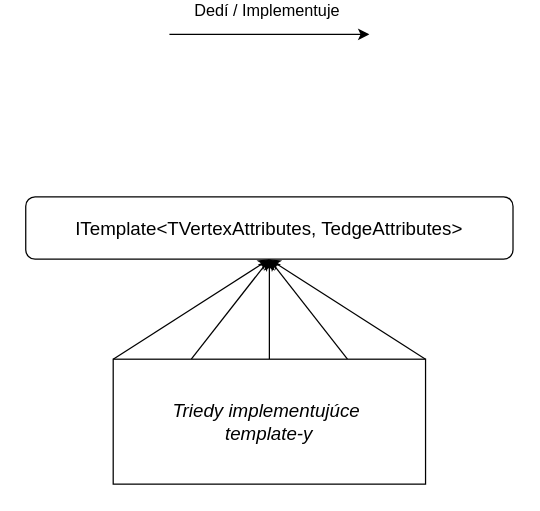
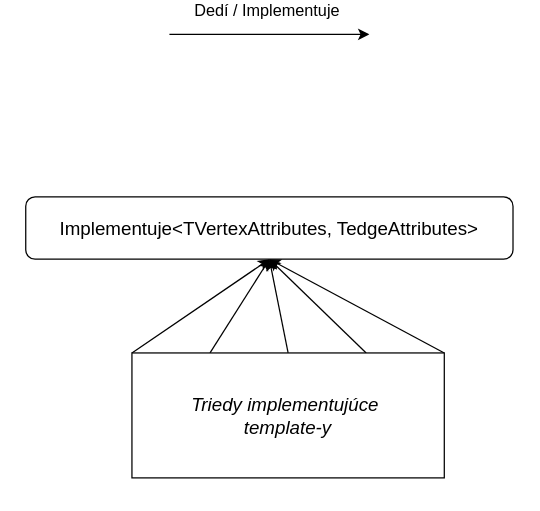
node "ITemplate<TVertexAttributes, TedgeAttributes>": label "ITemplate<TVertexAttributes, TedgeAttributes>" -> "Implementuje<TVertexAttributes, TedgeAttributes>"
node "Triedy implementujúce template-y": moved (269, 422) -> (288, 416)
